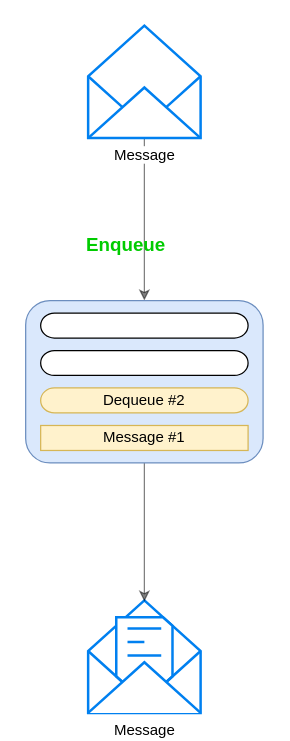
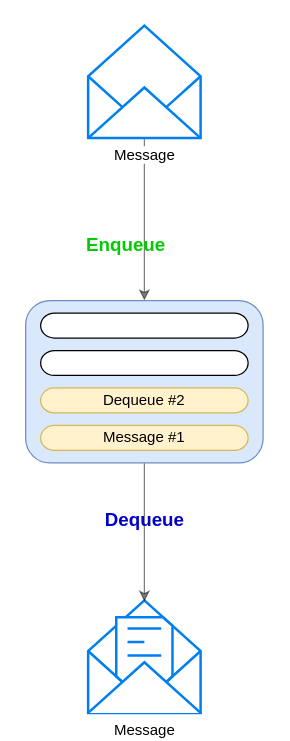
node "Message #1": shape rectangle -> rounded rectangle
node "Dequeue": added
